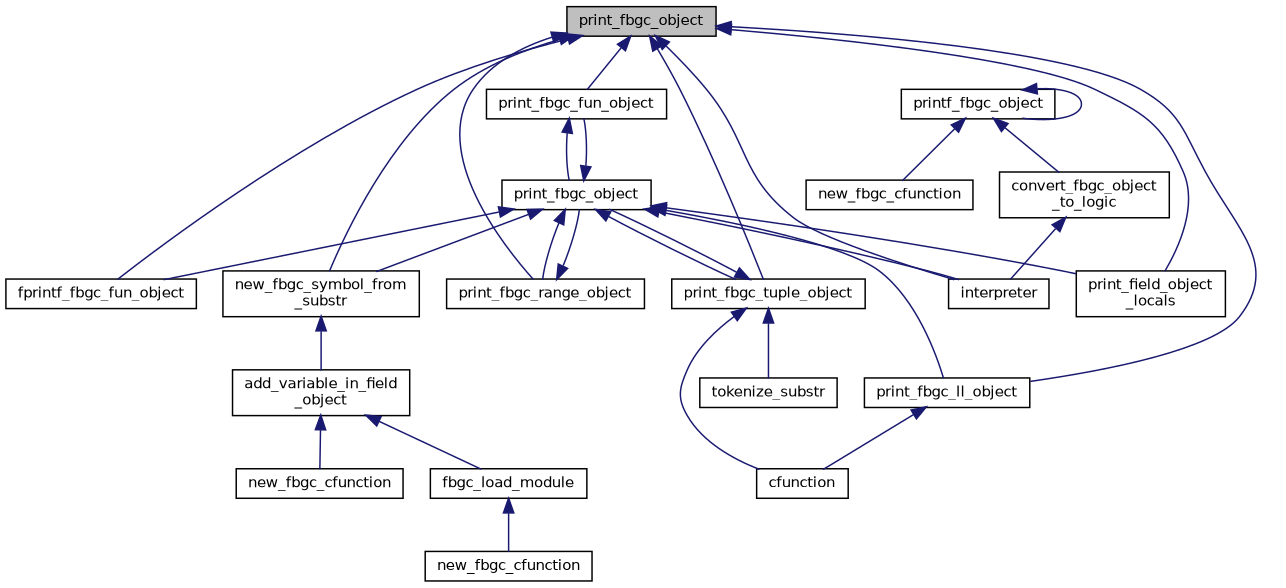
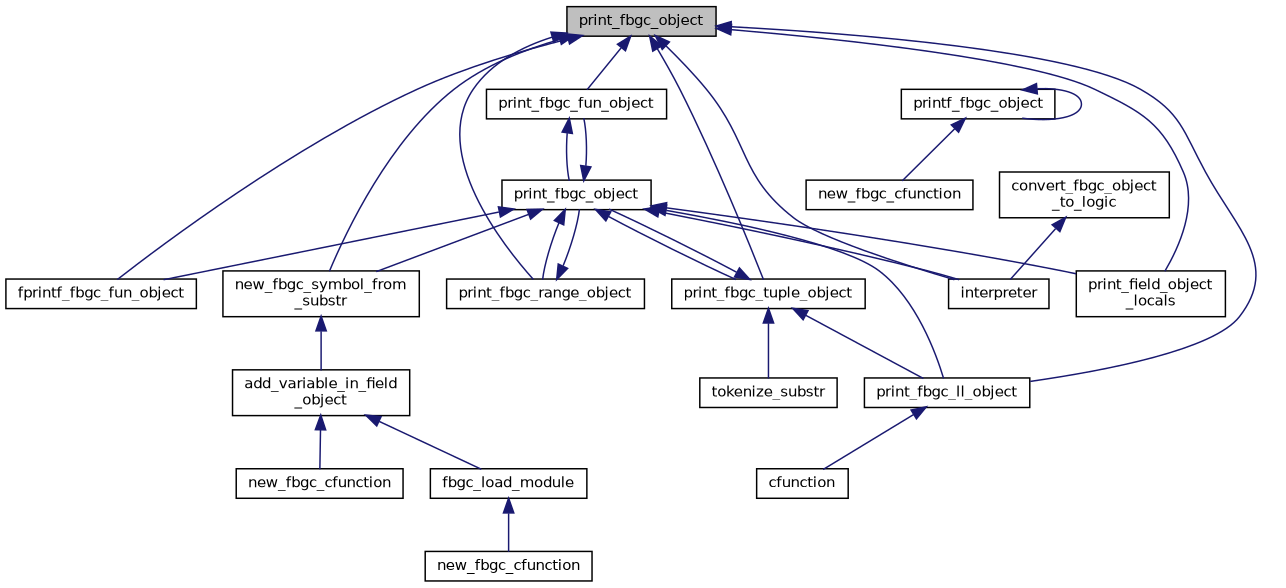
edge "convert_fbgc_object _to_logic" -> "printf_fbgc_object": removed
edge "cfunction" -> "print_fbgc_tuple_object": now "print_fbgc_ll_object" -> "print_fbgc_tuple_object"
